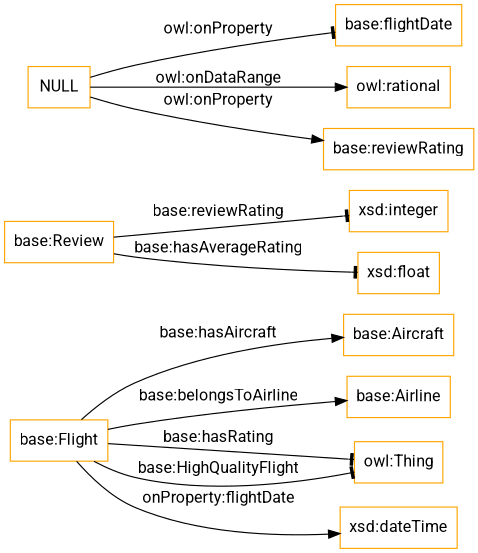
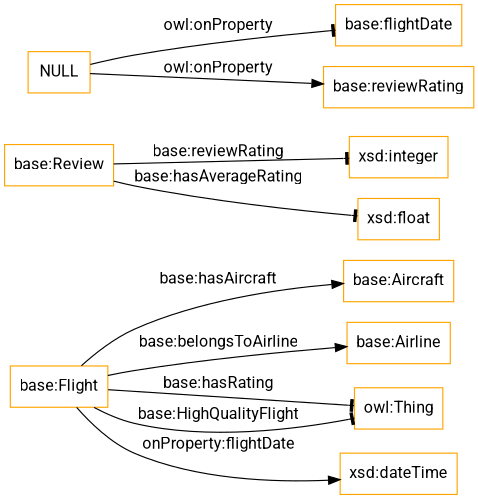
node "owl:rational": removed
